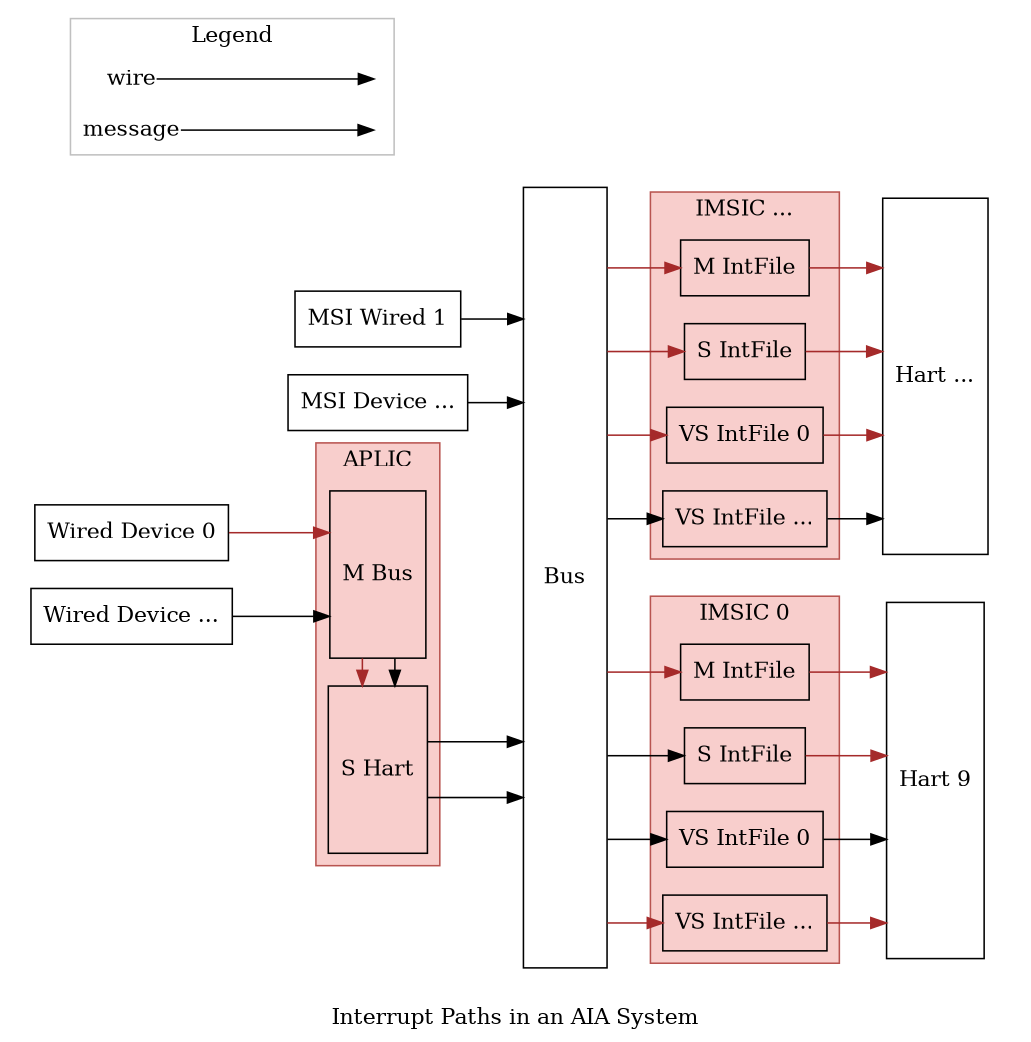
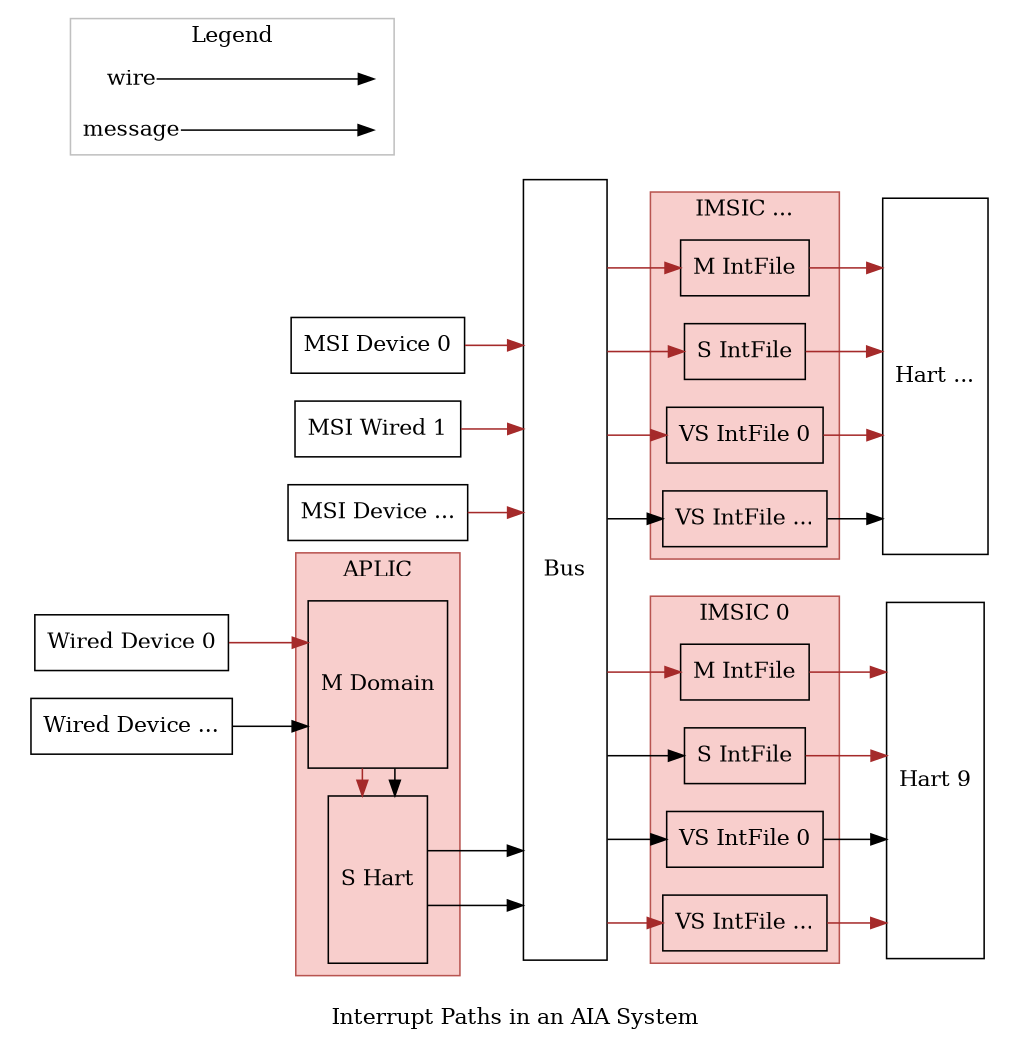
edge "MSI Wired 1" -> "Bus": color black -> brown
node "MSI Device 0": added
edge "MSI Device ..." -> "Bus": color black -> brown
node "M Bus": label "M Bus" -> "M Domain"
